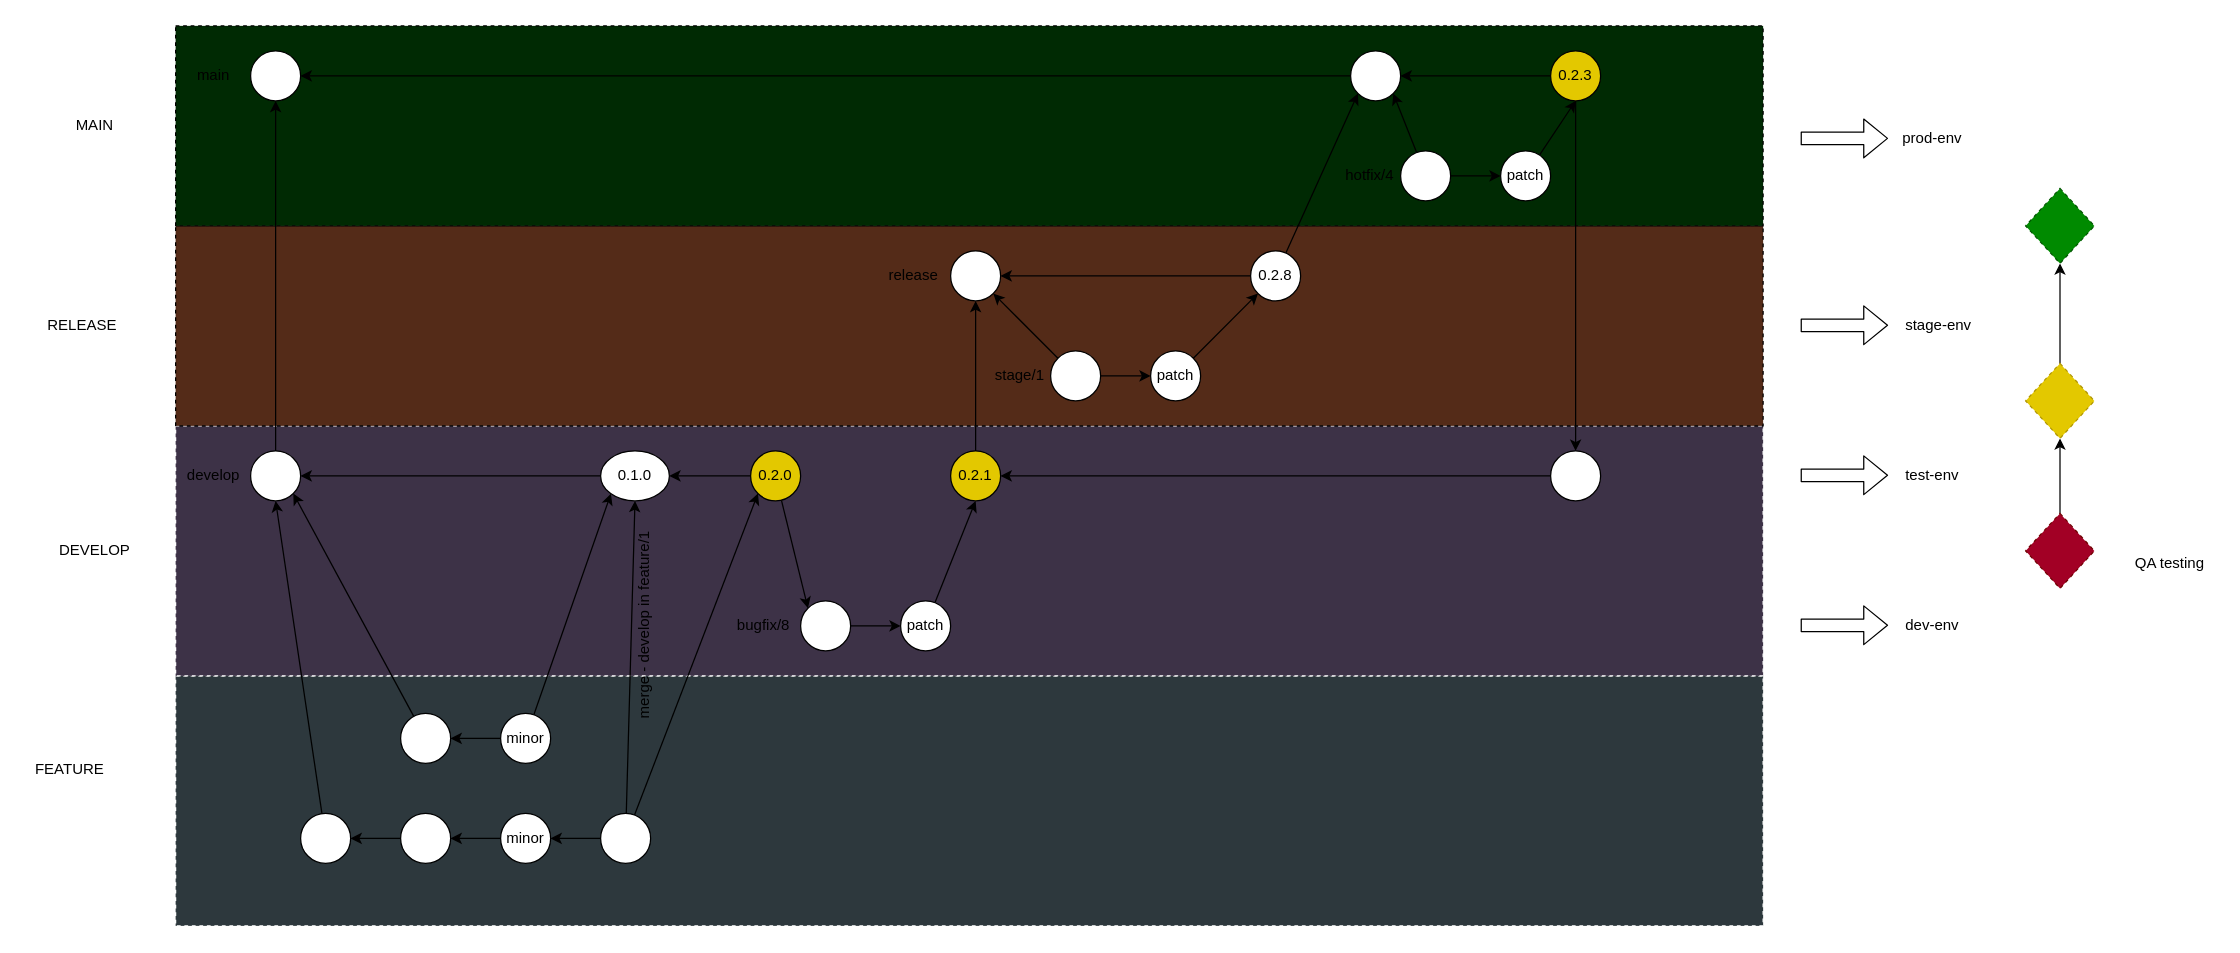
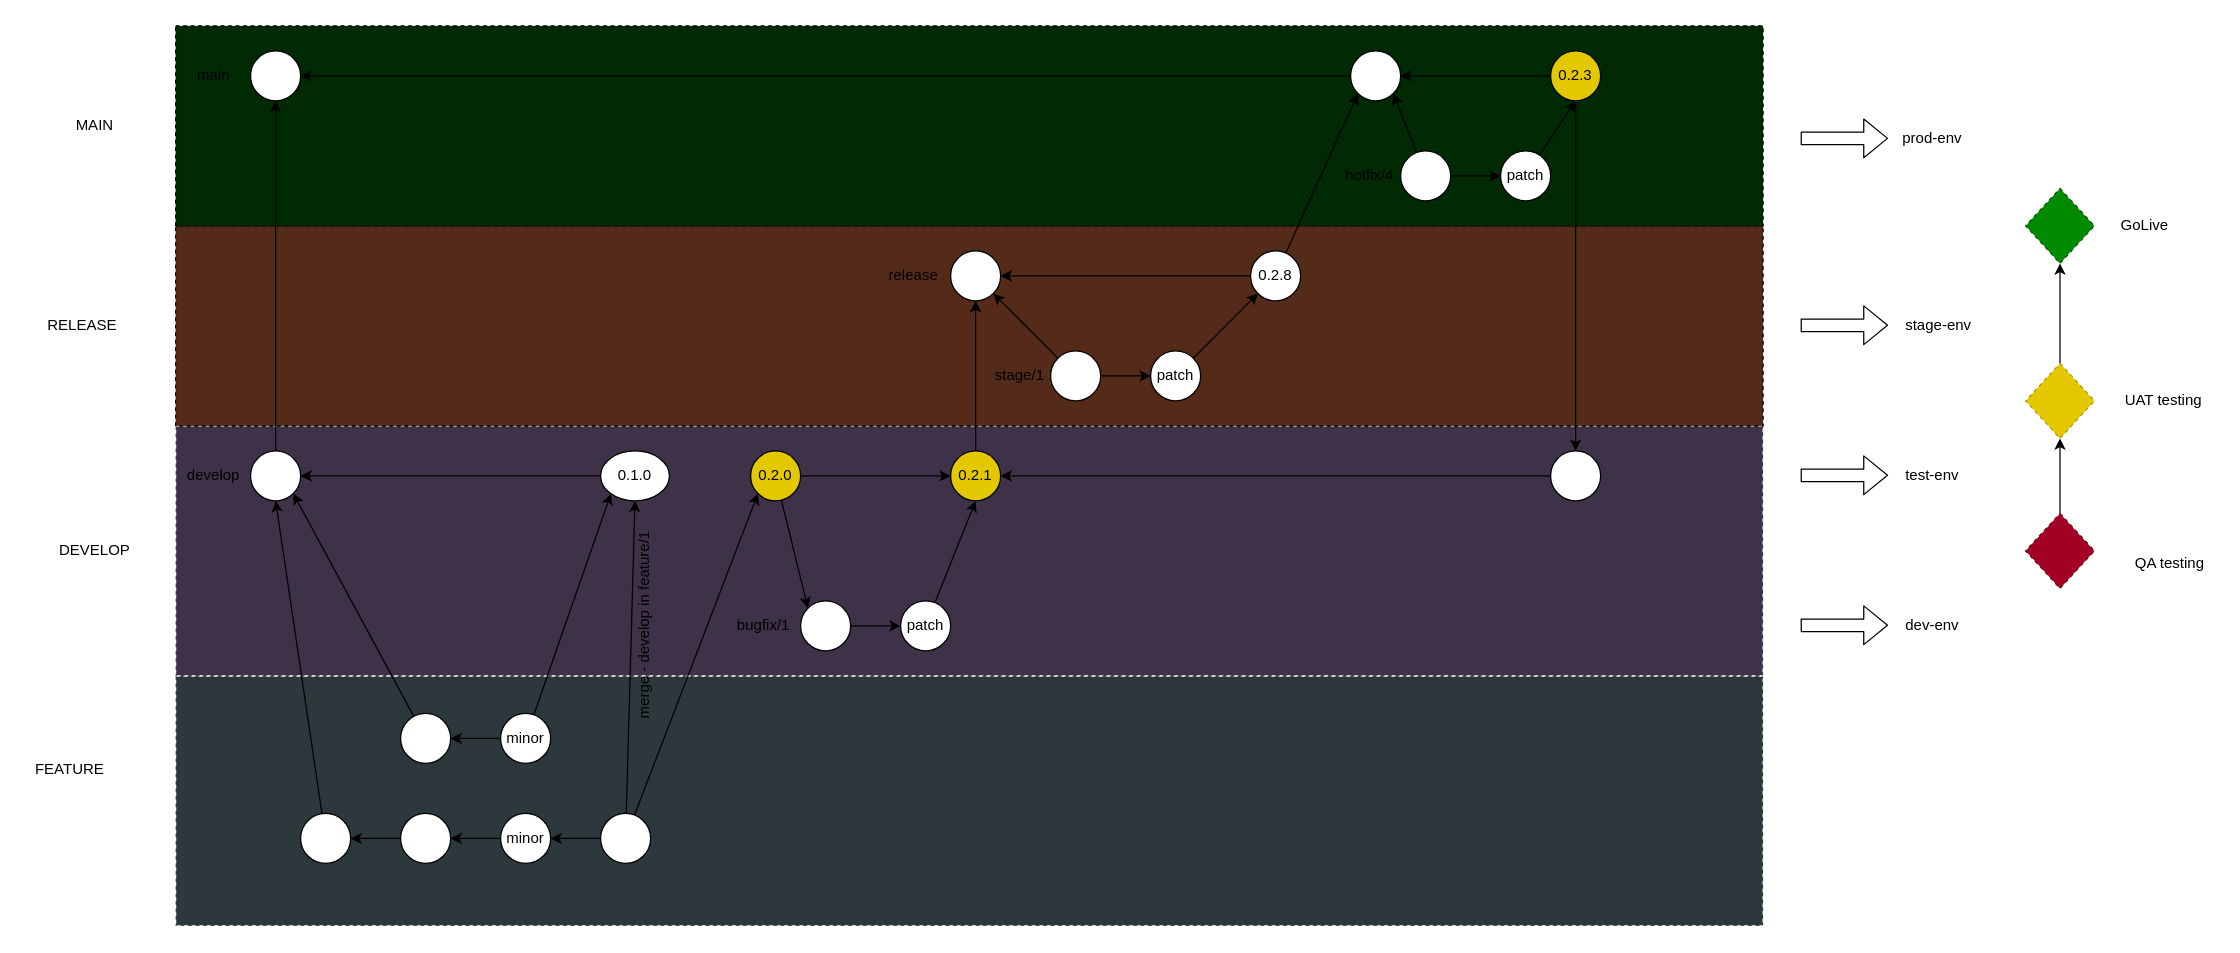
node "GoLive": added
node "UAT testing": added
edge "0.2.0" -> "0.1.0": now "0.2.0" -> "0.2.1"
node "bugfix/8": label "bugfix/8" -> "bugfix/1"
